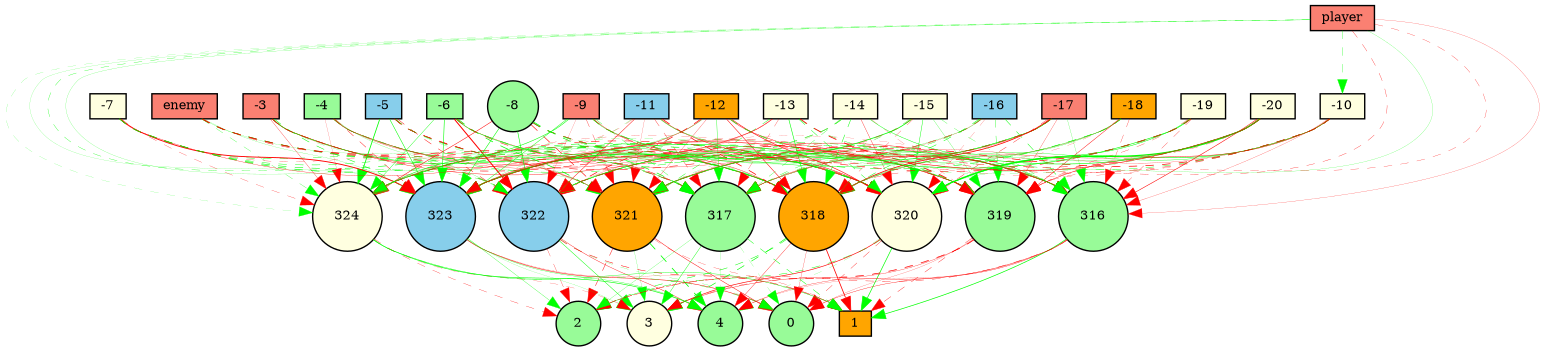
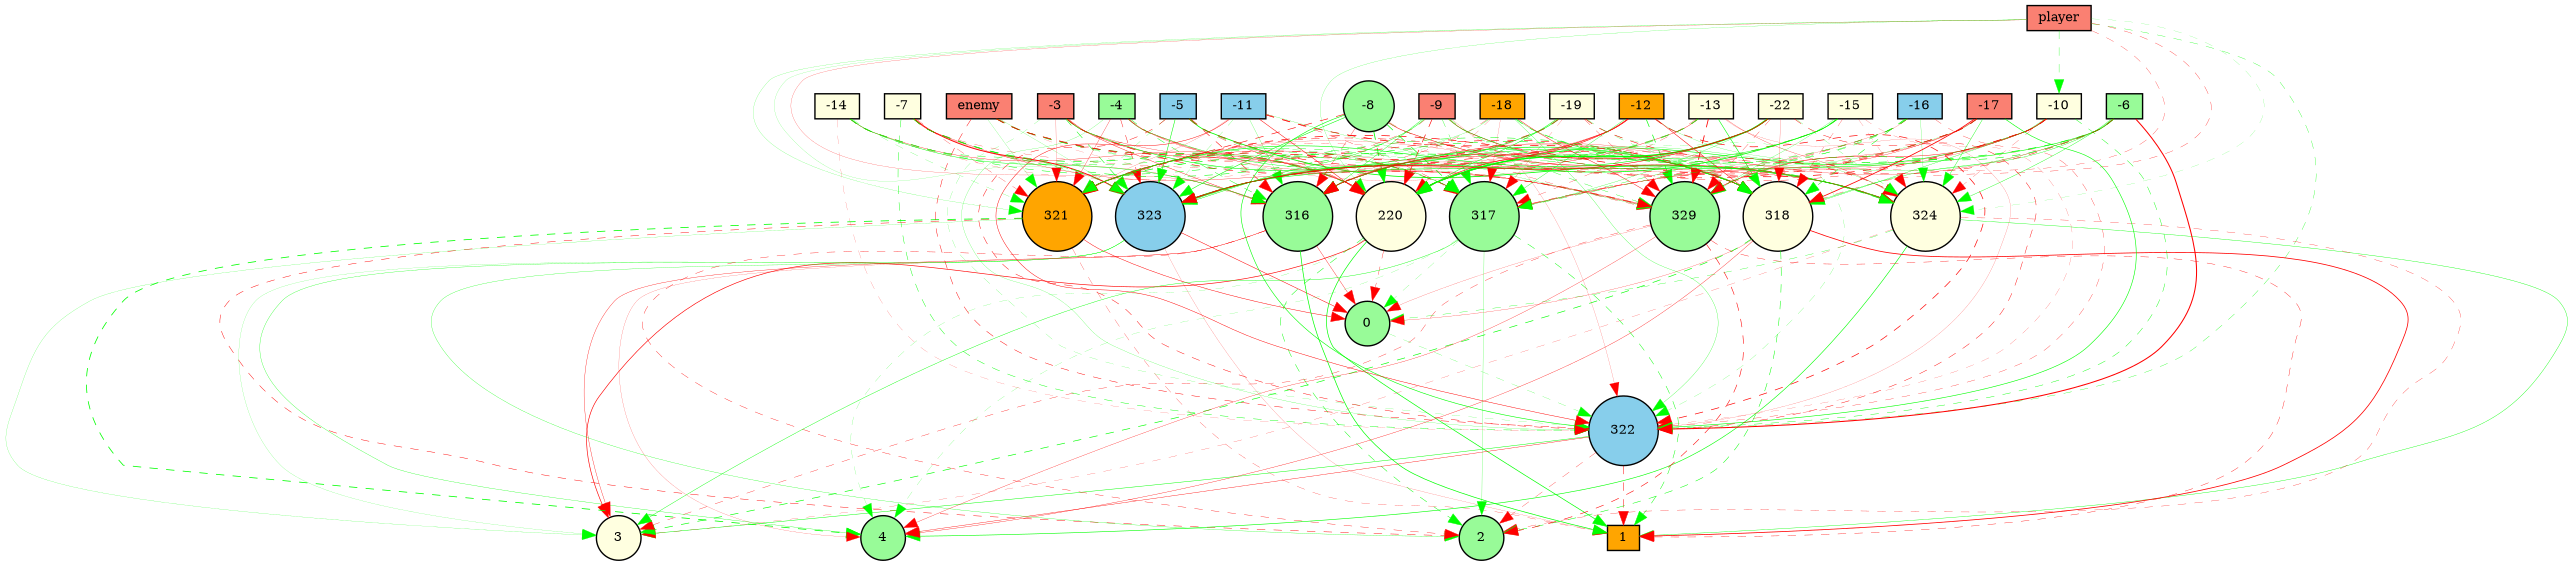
node "-20": label "-20" -> "-22"
edge "-14" -> "324": removed
edge "-7" -> "316": added
node "318": fillcolor orange -> lightyellow
node "320": label "320" -> "220"
node "319": label "319" -> "329"
edge "322" -> "0": reversed
